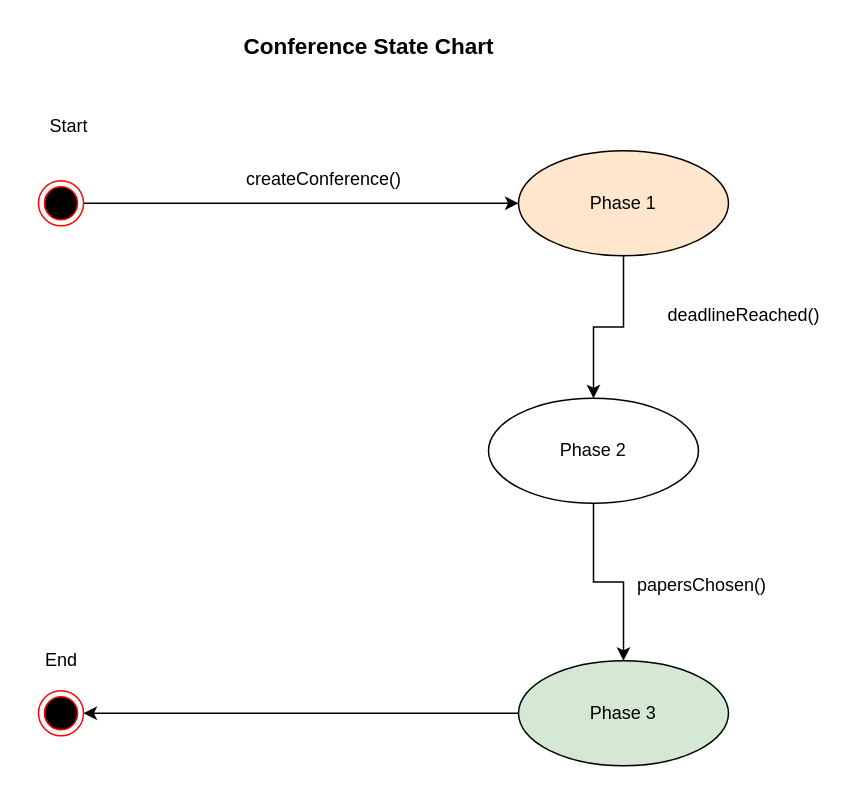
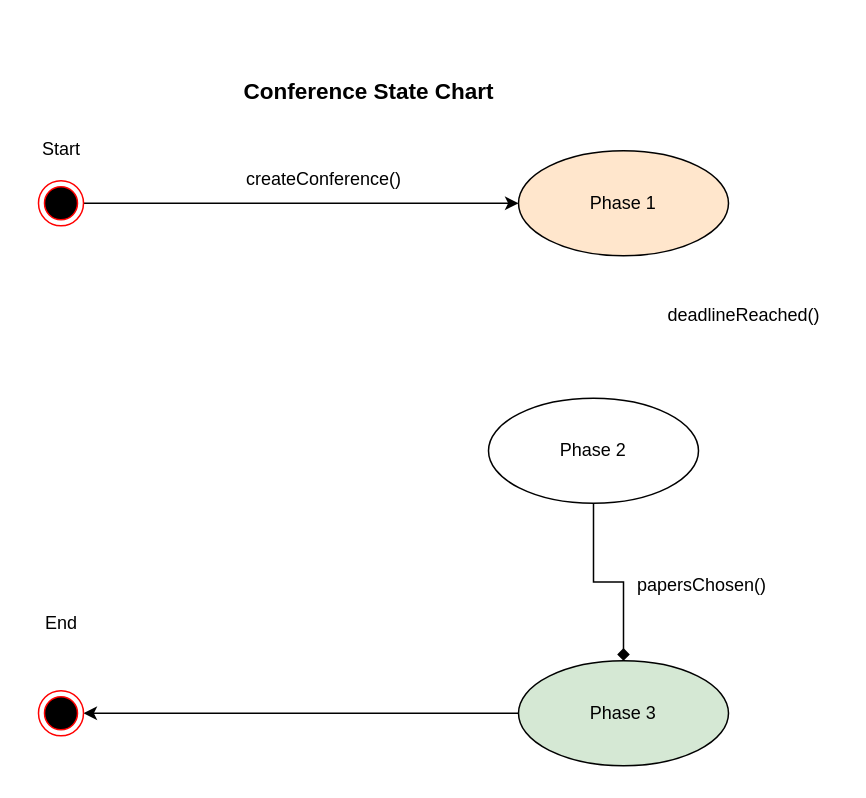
node "Conference State Chart": moved (368, 46) -> (368, 91)
node "Start": moved (68, 127) -> (61, 149)
edge "Phase 1" -> "Phase 2": removed
edge "Phase 2" -> "Phase 3": arrowhead classic -> diamond
node "End": moved (61, 661) -> (61, 623)
